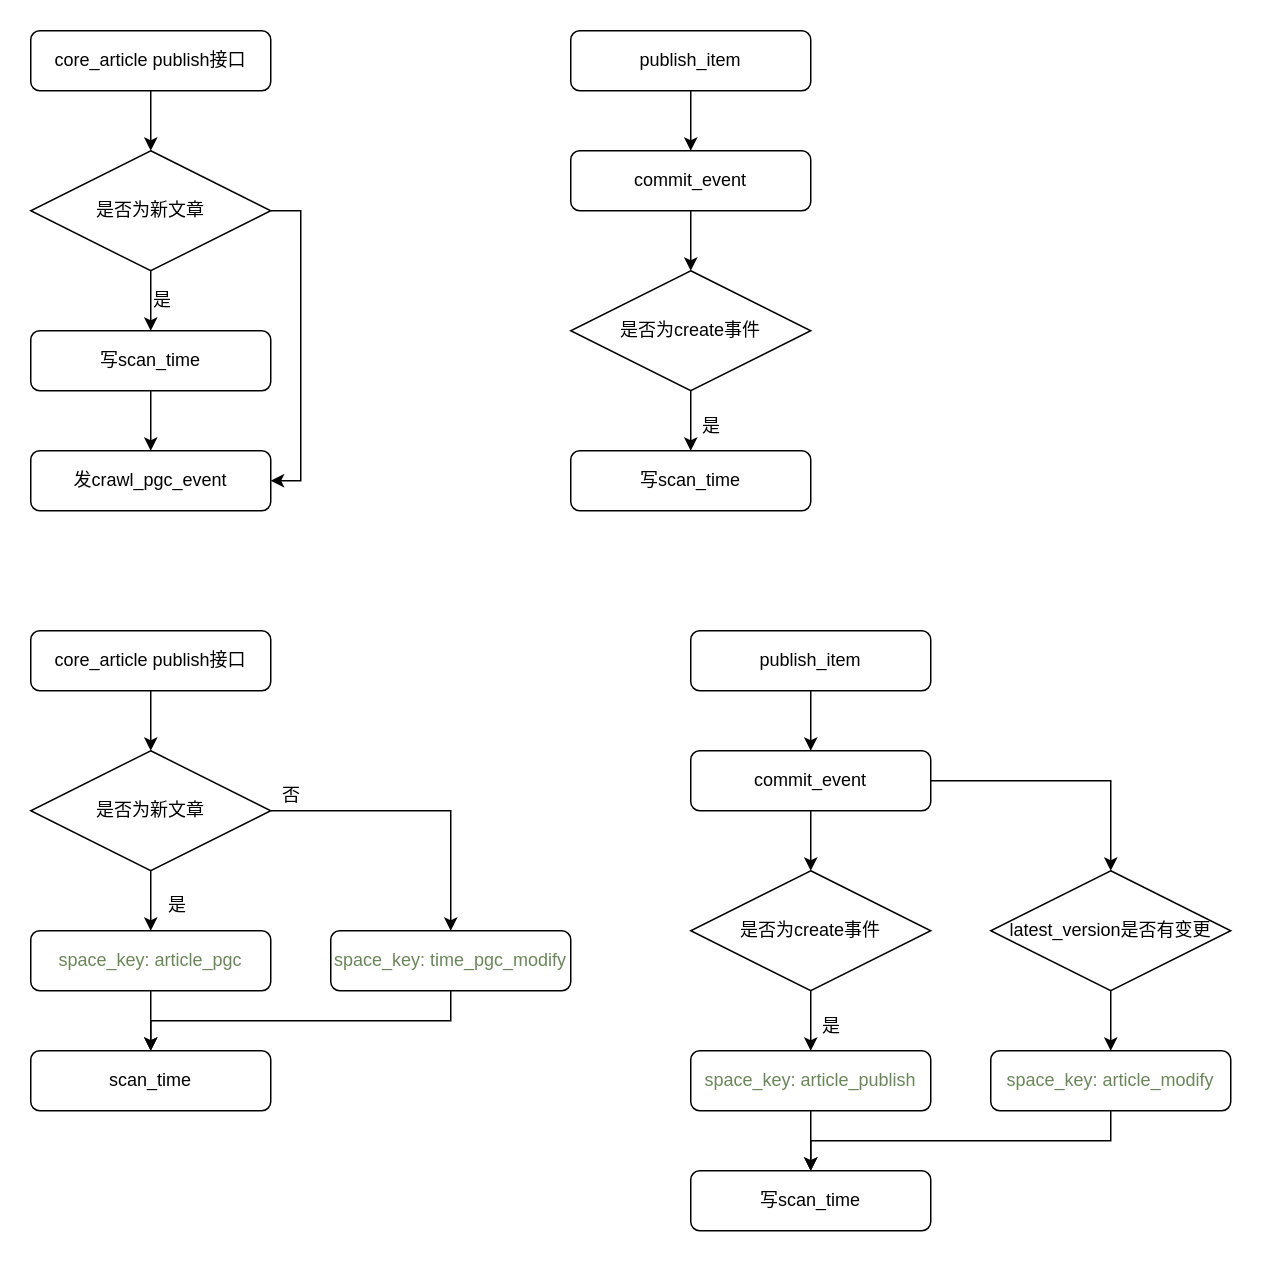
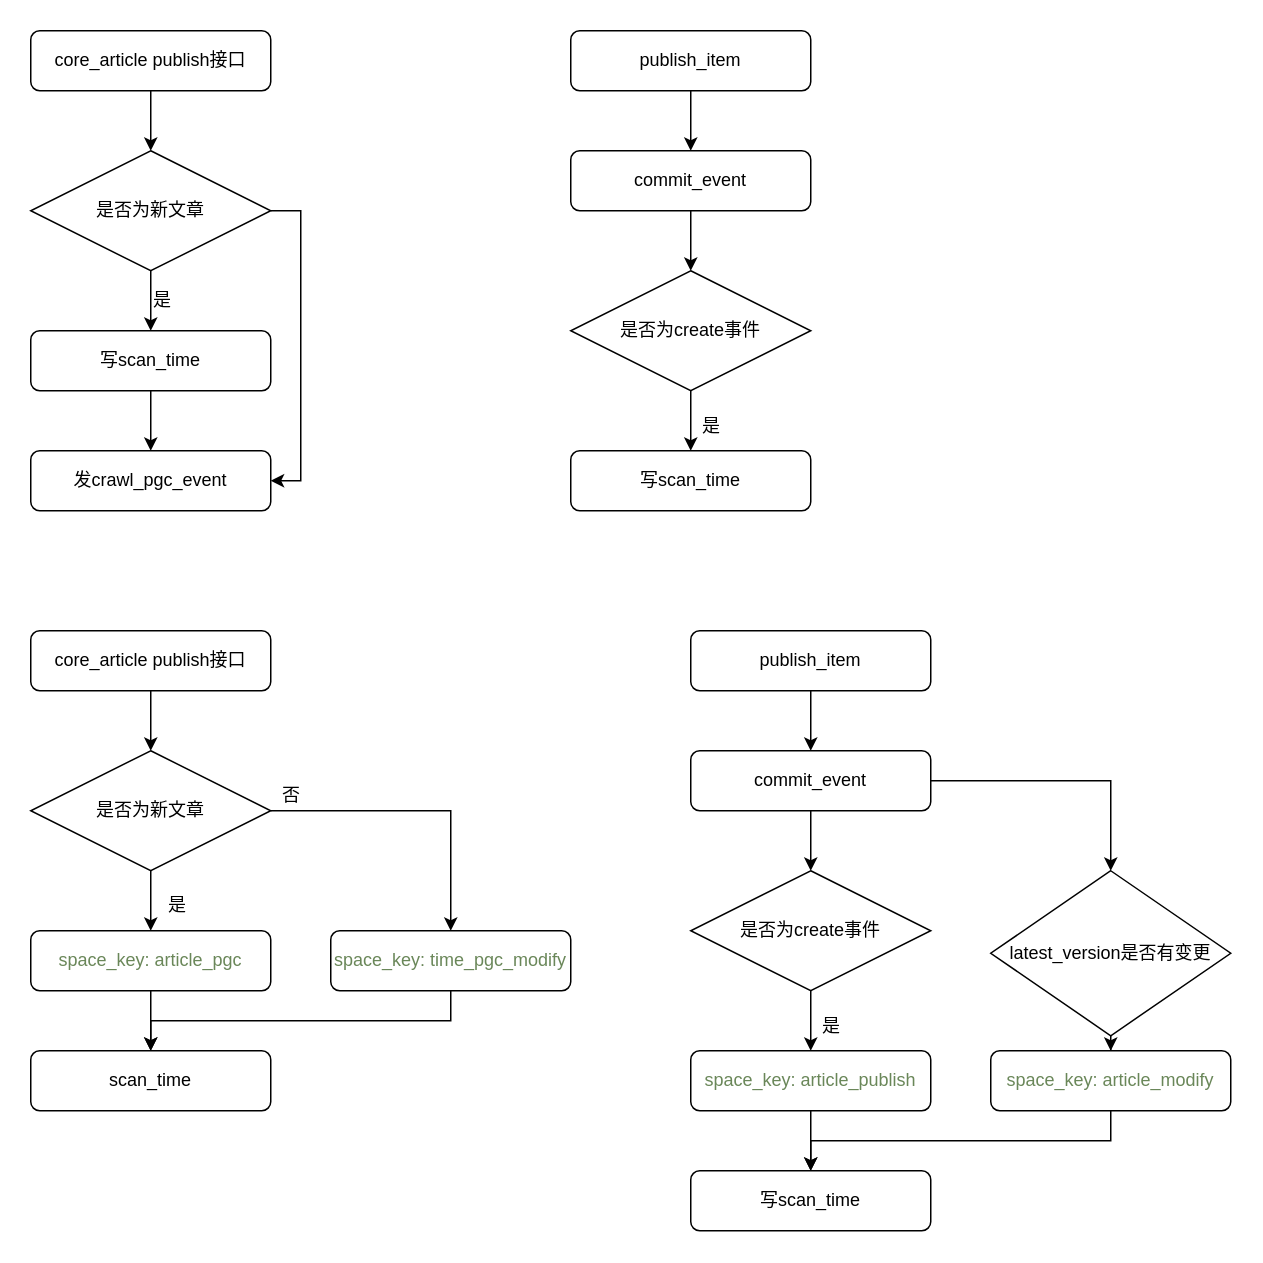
node "latest_version是否有变更": size 240x120 -> 240x165
